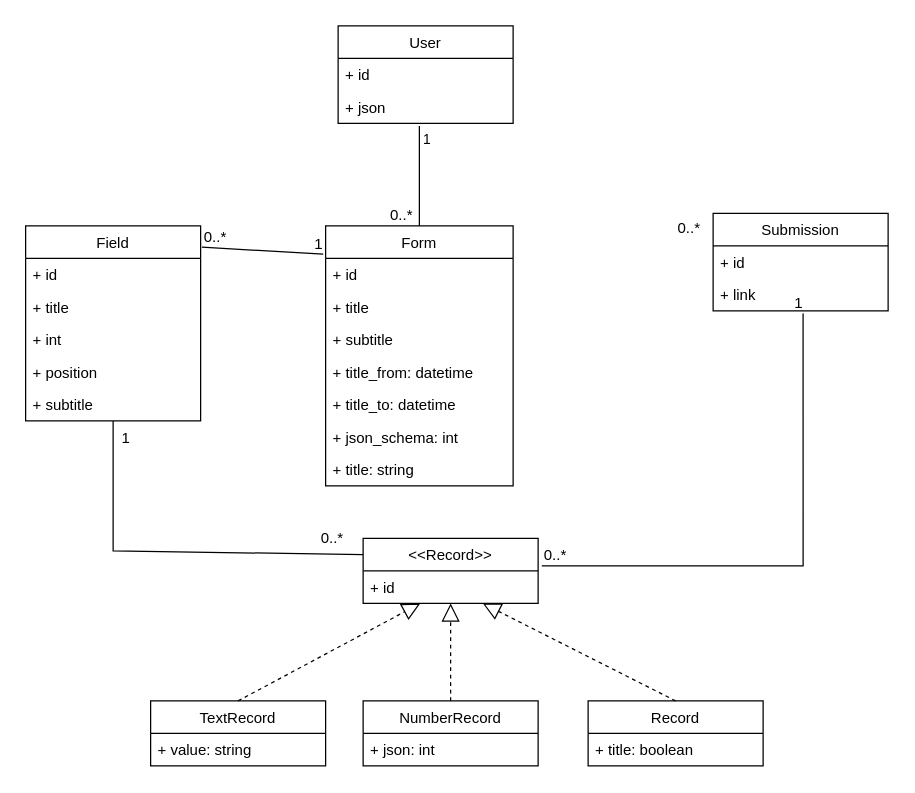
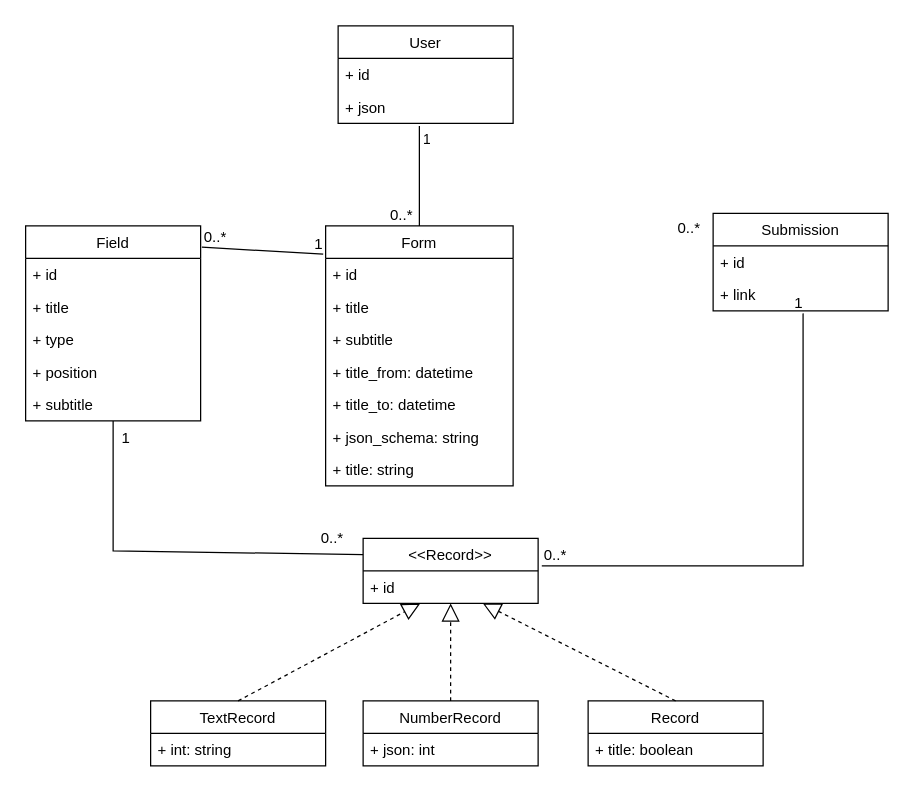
node "+ int": label "+ int" -> "+ type"
node "+ json_schema: int": label "+ json_schema: int" -> "+ json_schema: string"
node "+ value: string": label "+ value: string" -> "+ int: string"
